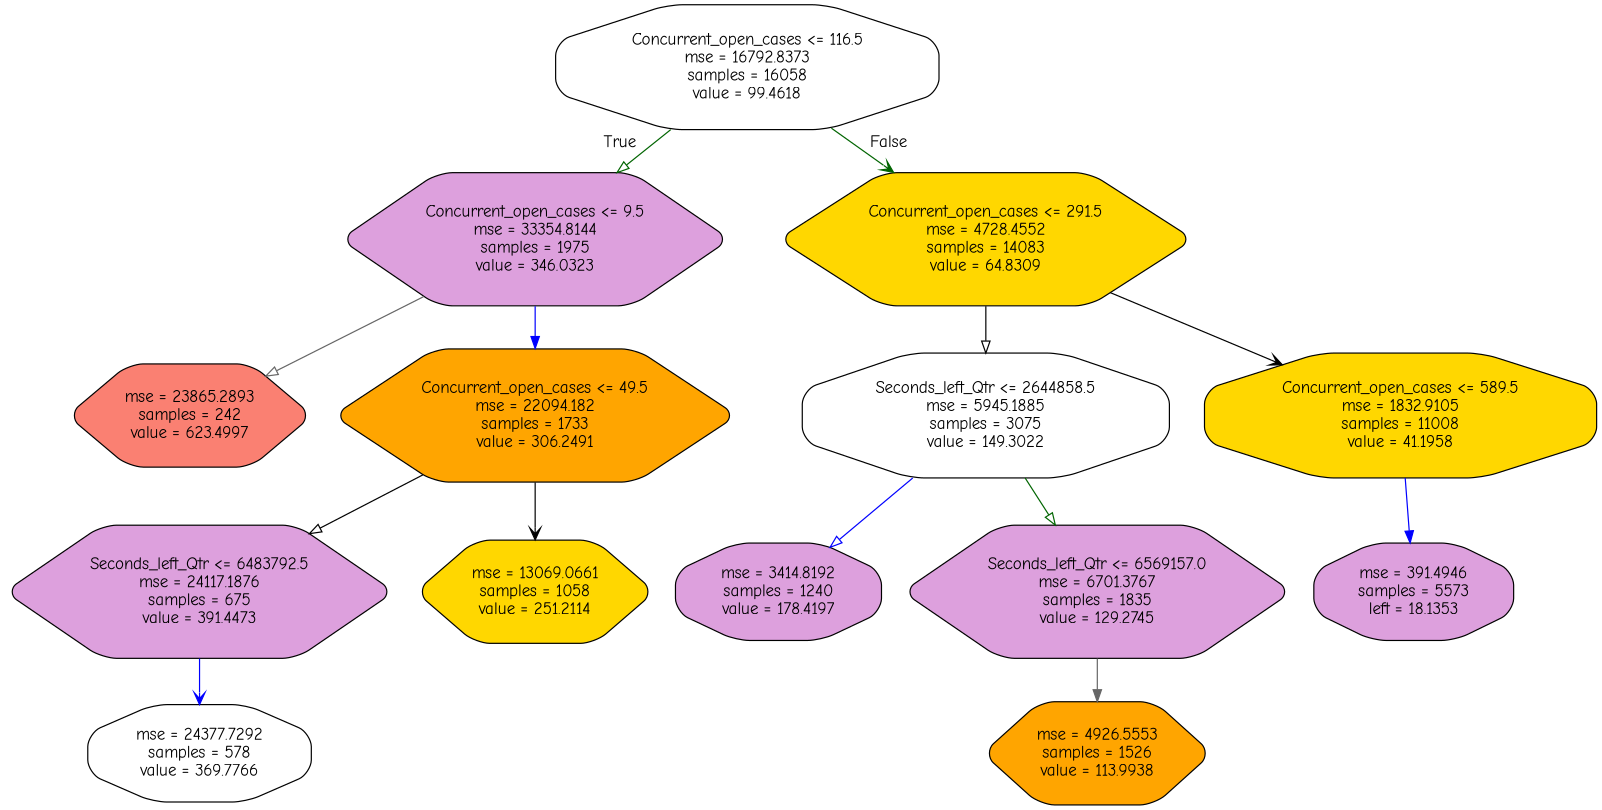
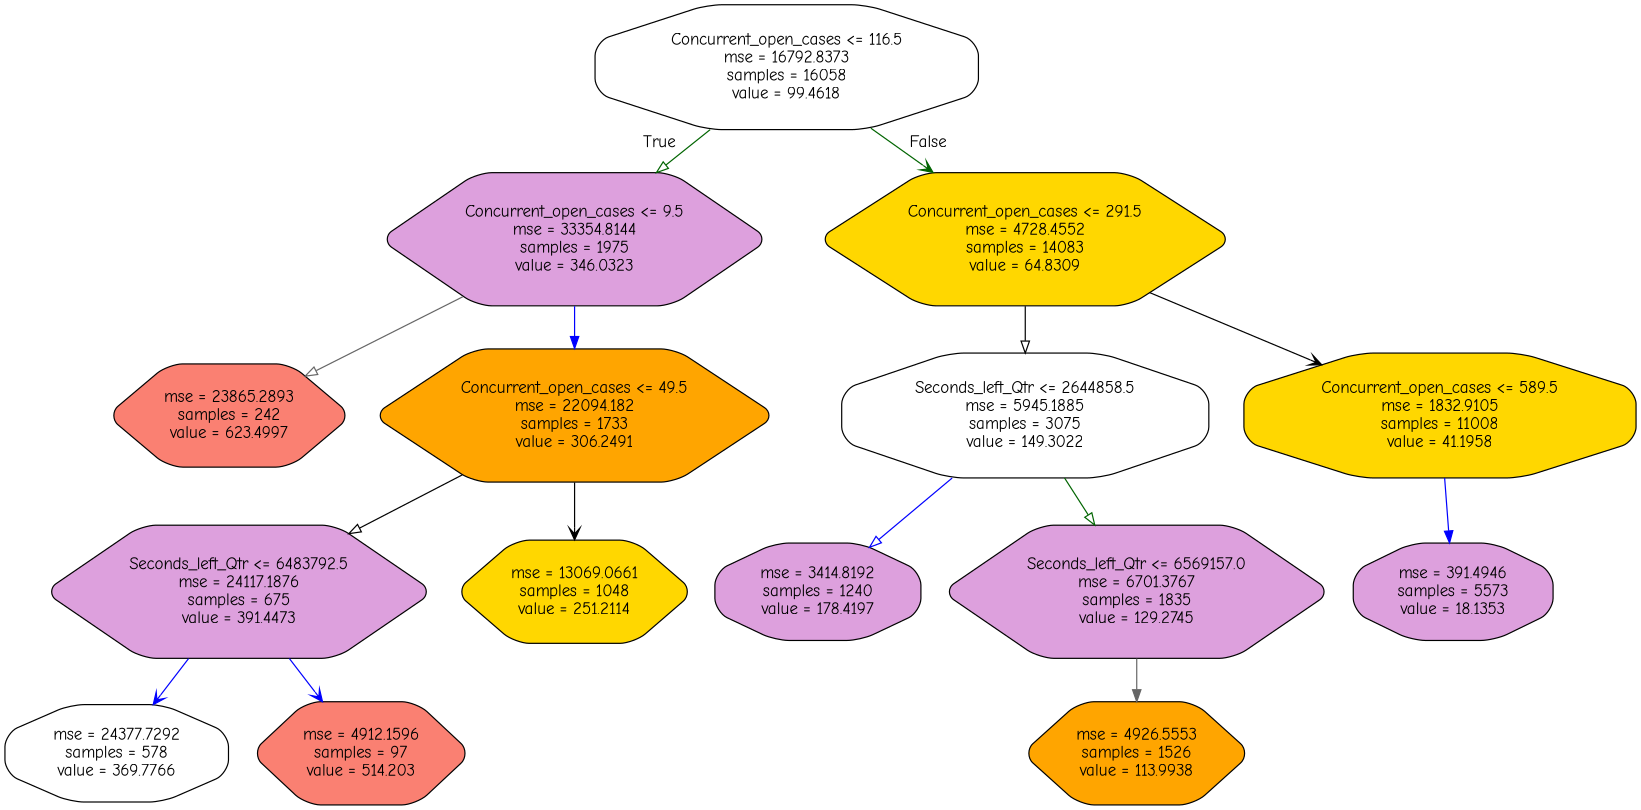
node "mse = 13069.0661 samples = 1058 value = 251.2114": label "mse = 13069.0661 samples = 1058 value = 251.2114" -> "mse = 13069.0661 samples = 1048 value = 251.2114"
node "mse = 391.4946 samples = 5573 left = 18.1353": label "mse = 391.4946 samples = 5573 left = 18.1353" -> "mse = 391.4946 samples = 5573 value = 18.1353"
node "mse = 4912.1596 samples = 97 value = 514.203": added
